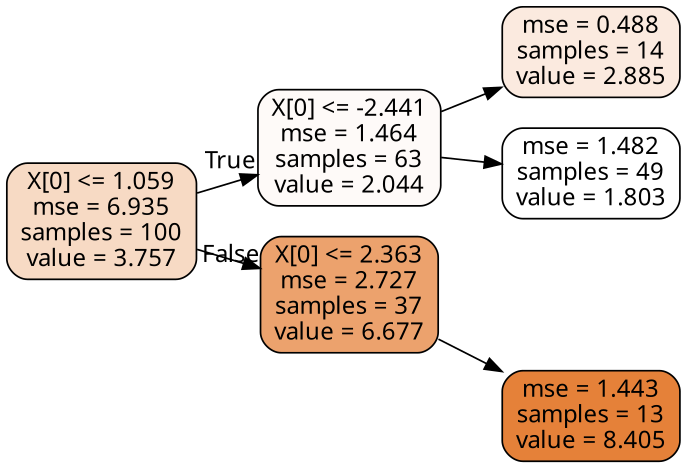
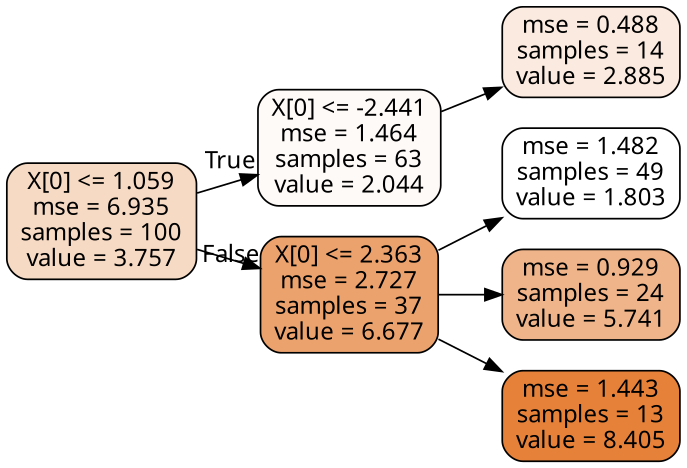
edge "X[0] <= -2.441 mse = 1.464 samples = 63 value = 2.044" -> "mse = 1.482 samples = 49 value = 1.803": now "X[0] <= 2.363 mse = 2.727 samples = 37 value = 6.677" -> "mse = 1.482 samples = 49 value = 1.803"
node "mse = 0.929 samples = 24 value = 5.741": added
